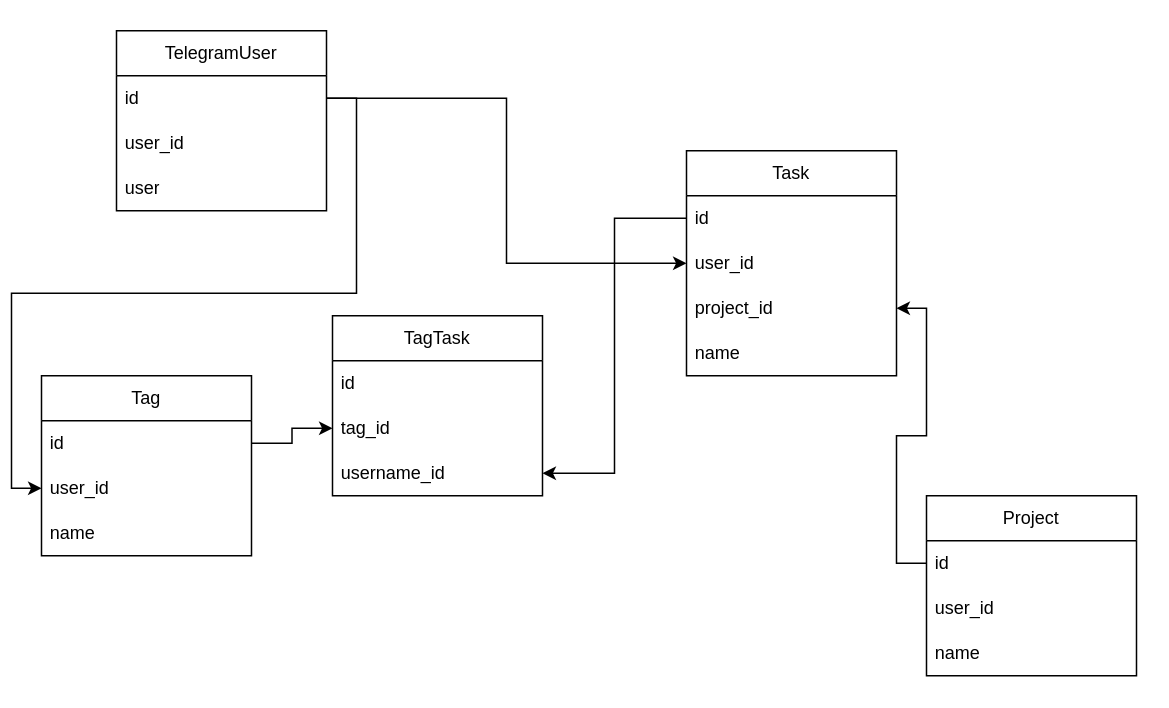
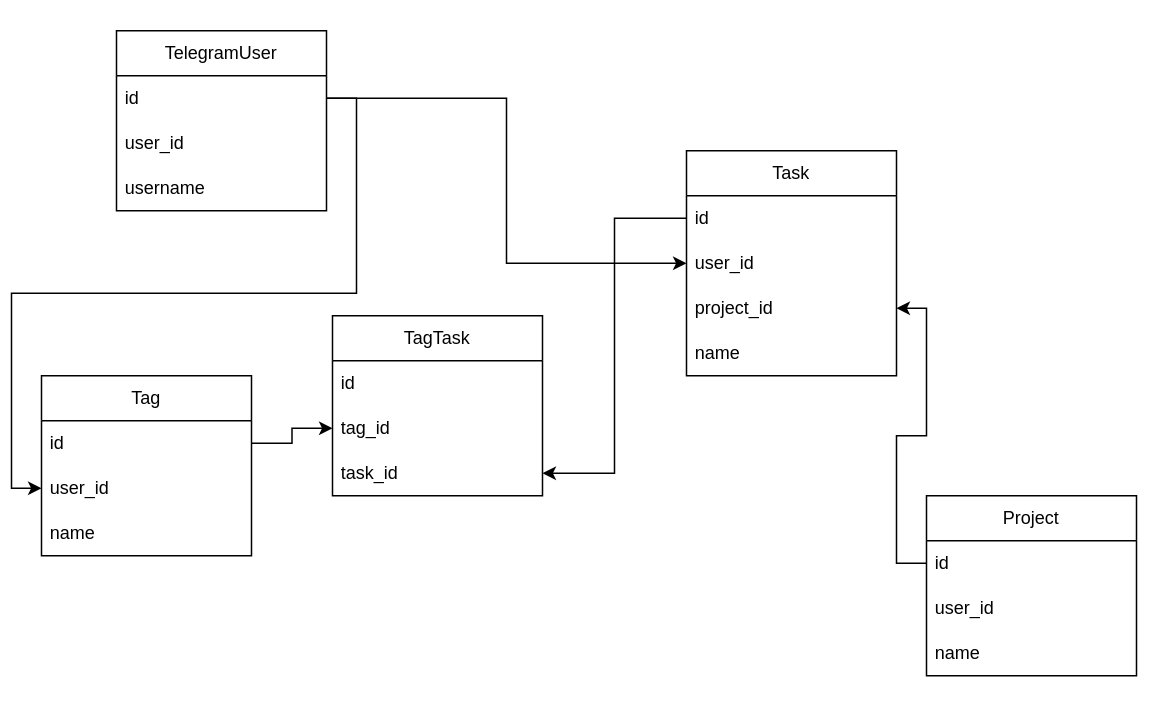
node "user": label "user" -> "username"
node "username_id": label "username_id" -> "task_id"
